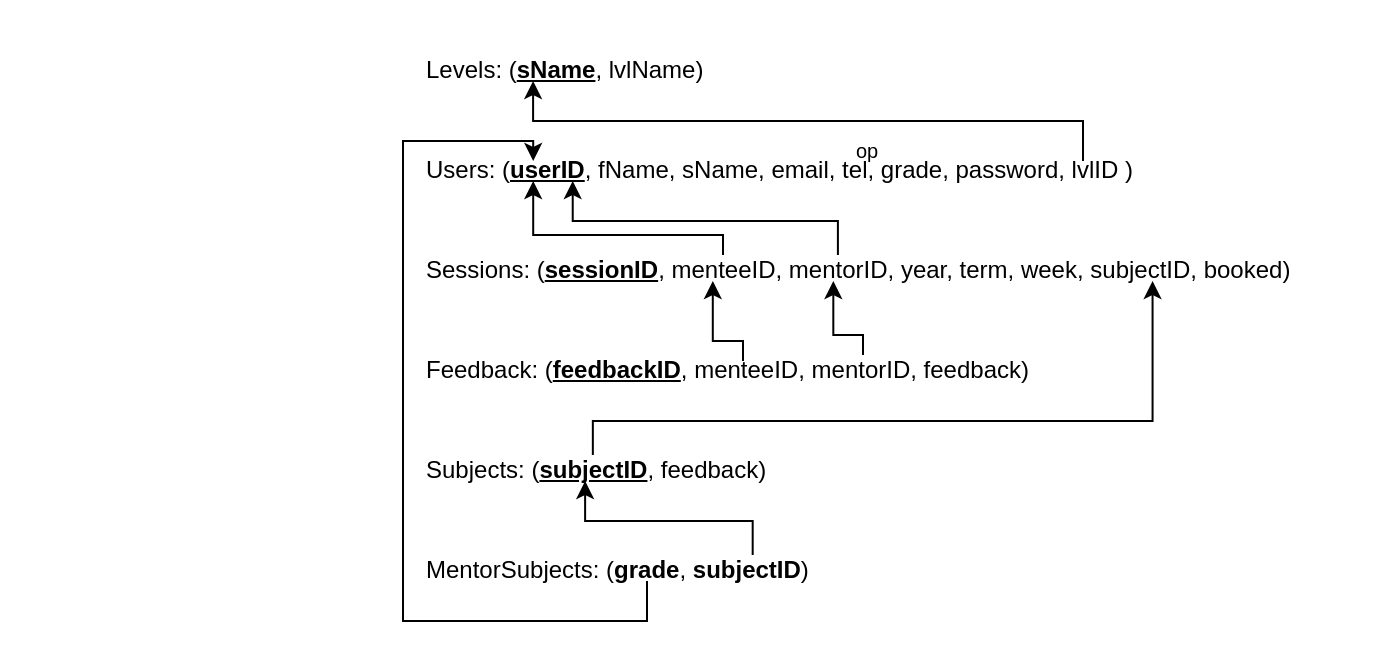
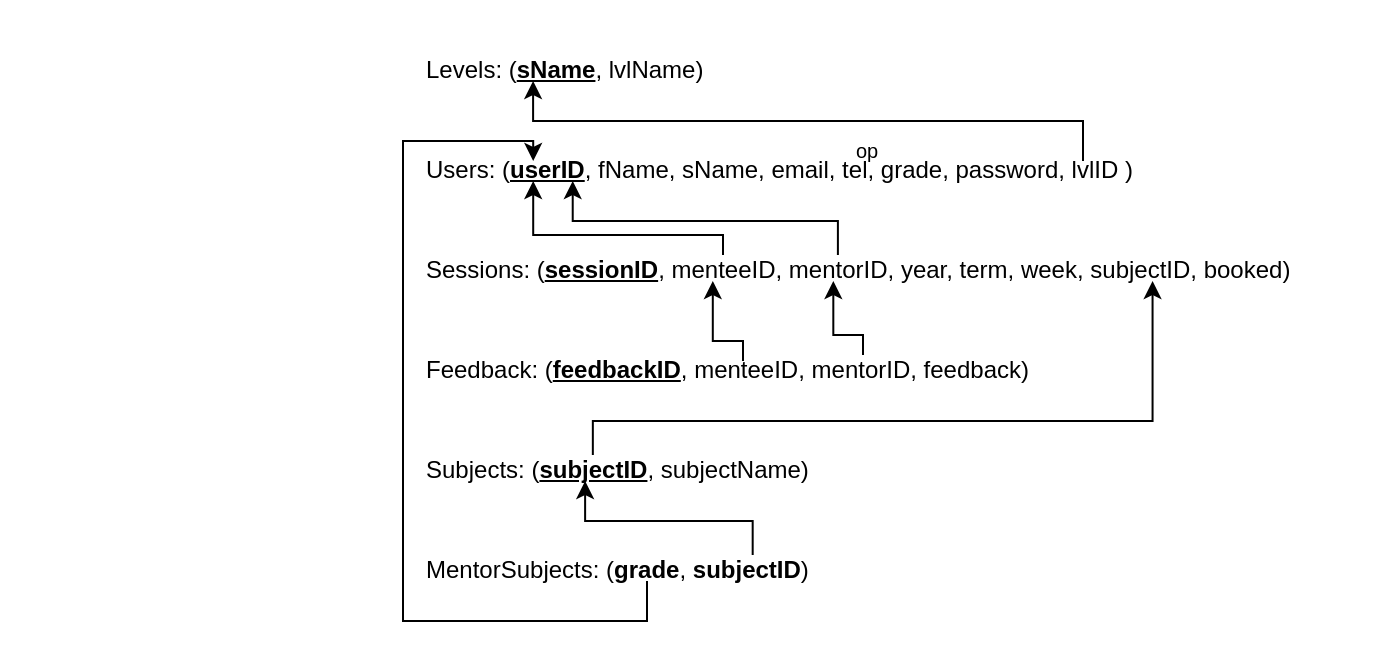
node "Subjects: (subjectID, feedback)": label "Subjects: (subjectID, feedback)" -> "Subjects: (subjectID, subjectName)"
